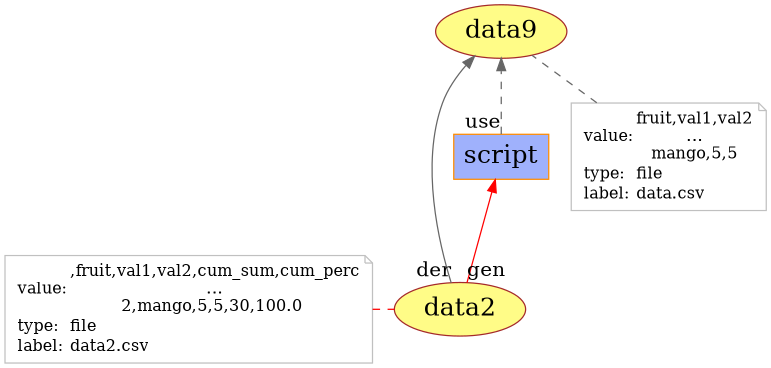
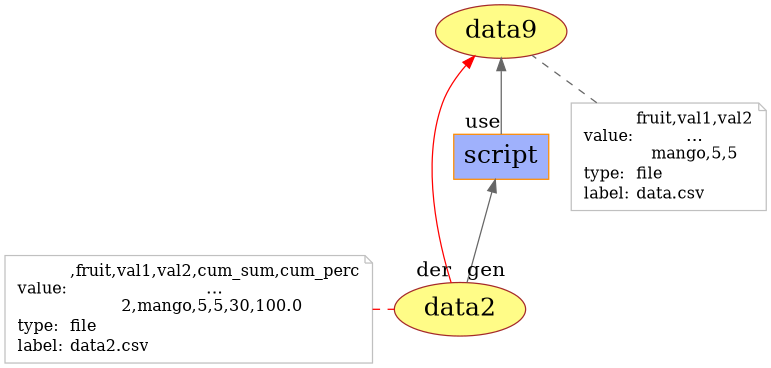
edge "script" -> "data9": style dashed -> solid
edge "data2" -> "data9": color gray40 -> red
edge "data2" -> "script": color red -> gray40
